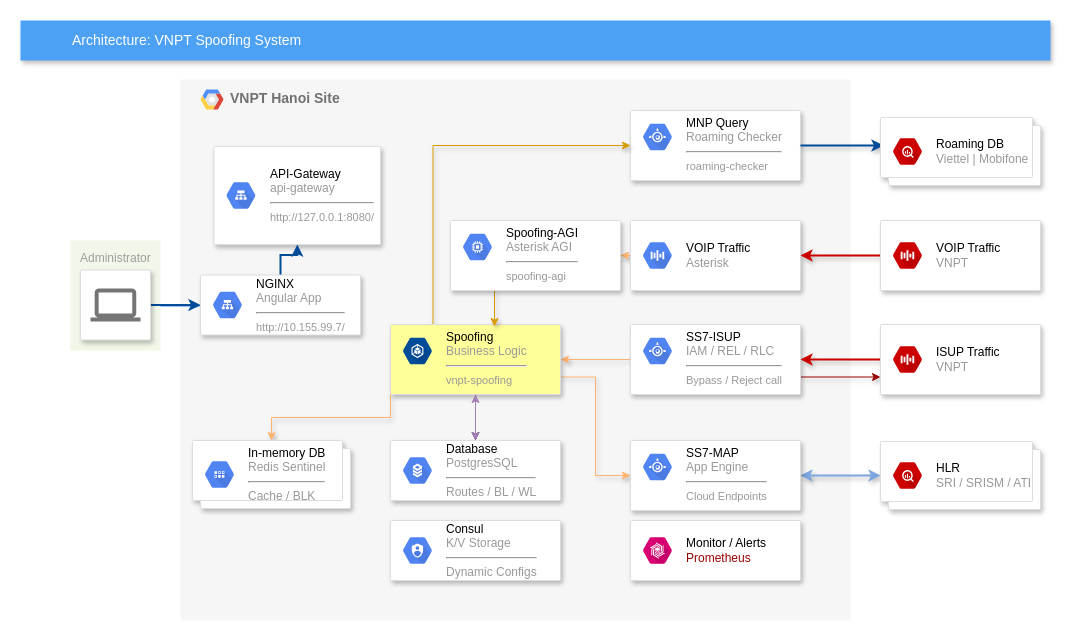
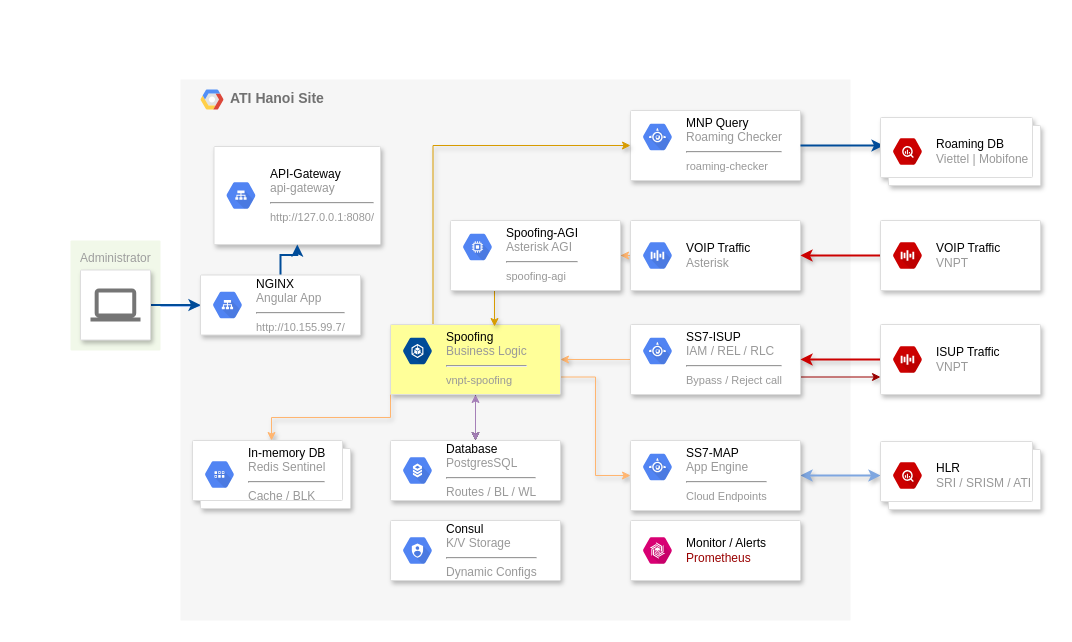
node "Architecture: VNPT Spoofing System": removed
node "VNPT Hanoi Site": label "VNPT Hanoi Site" -> "ATI Hanoi Site"
